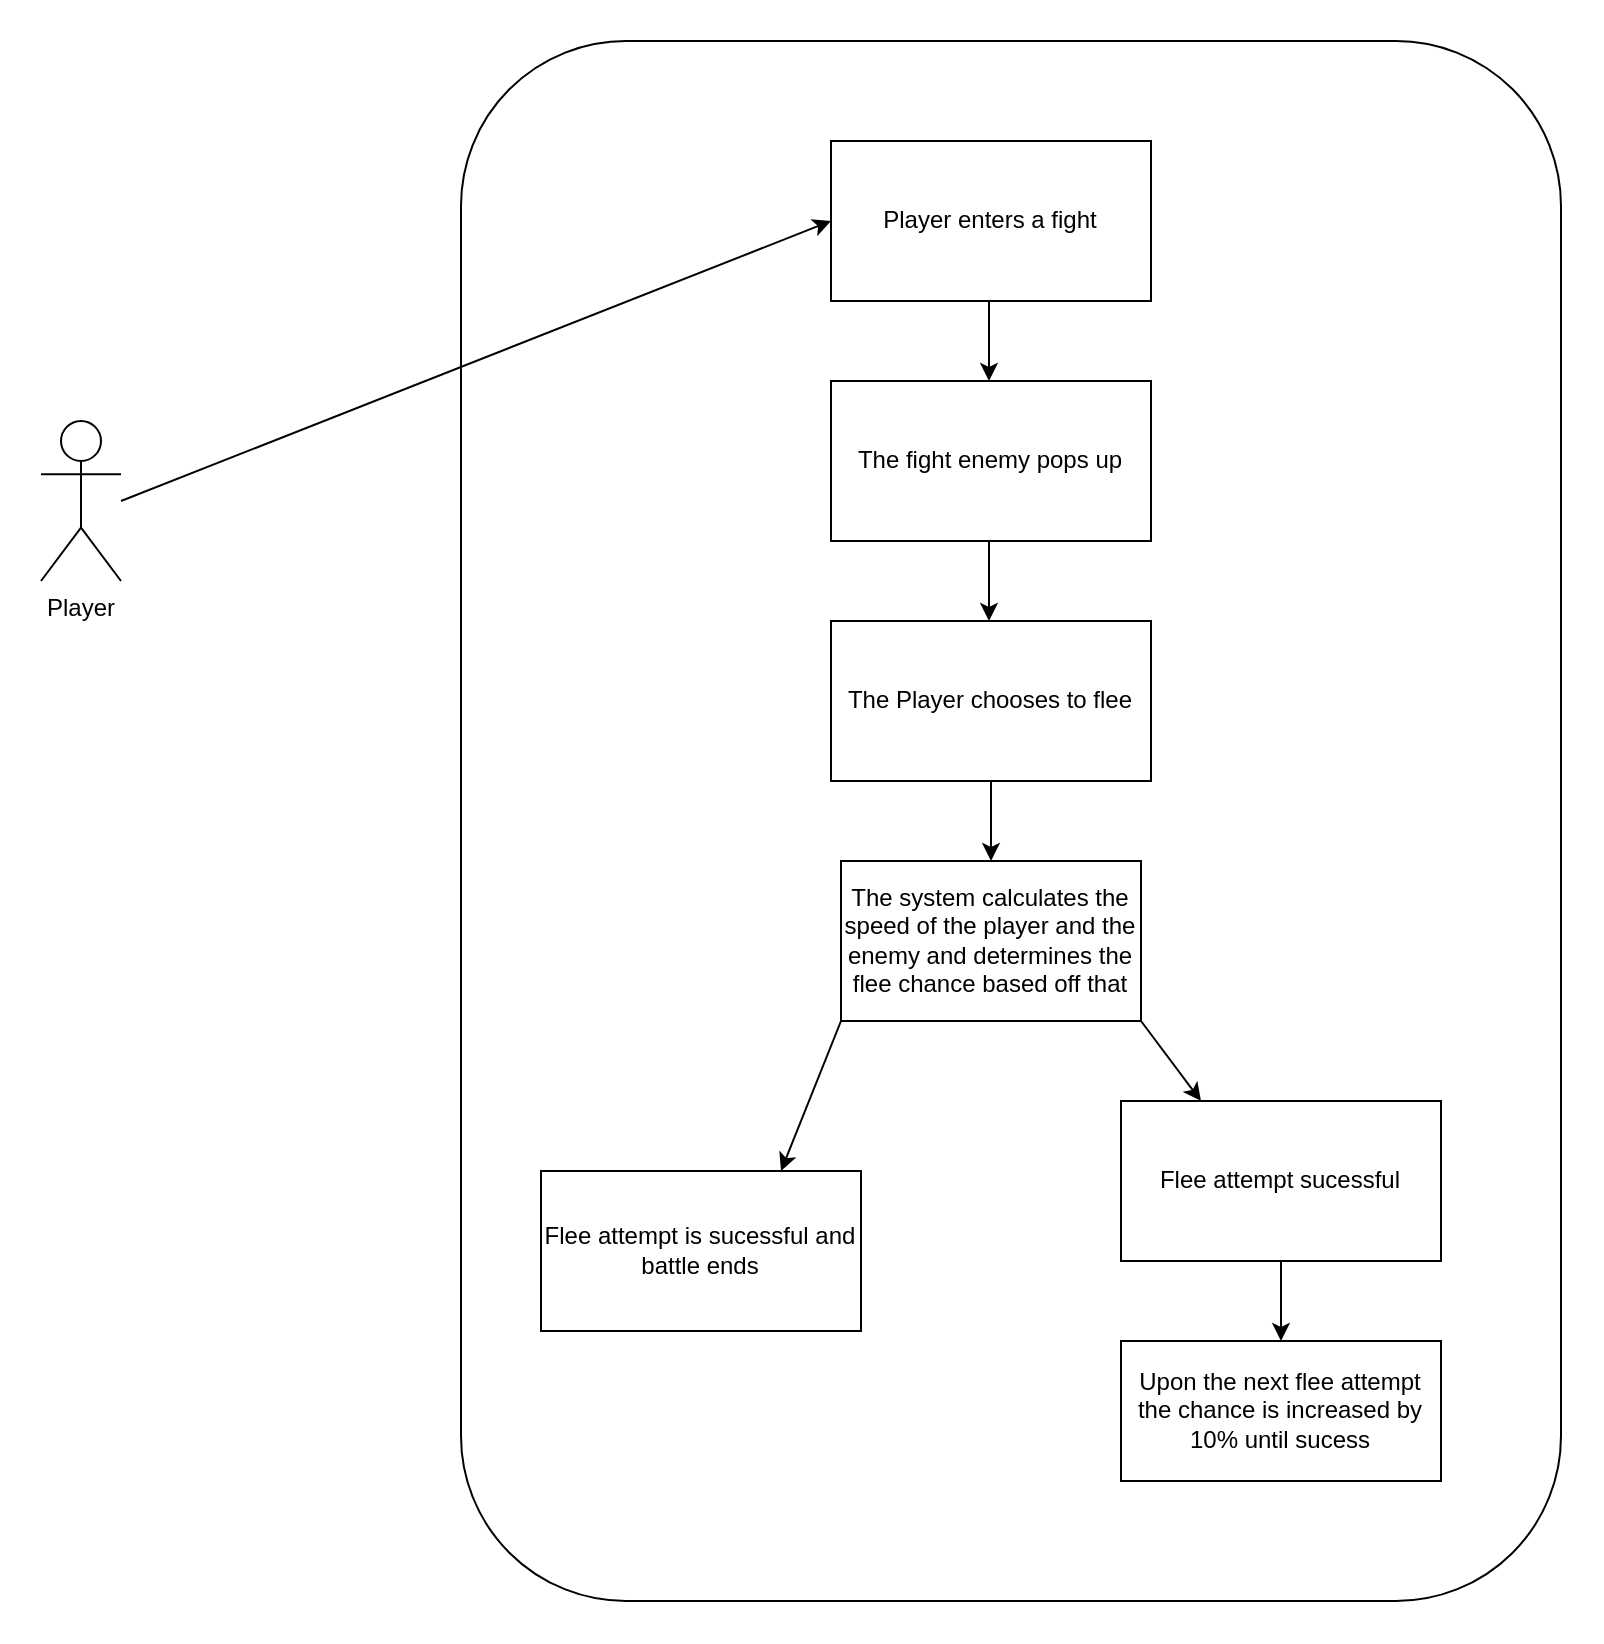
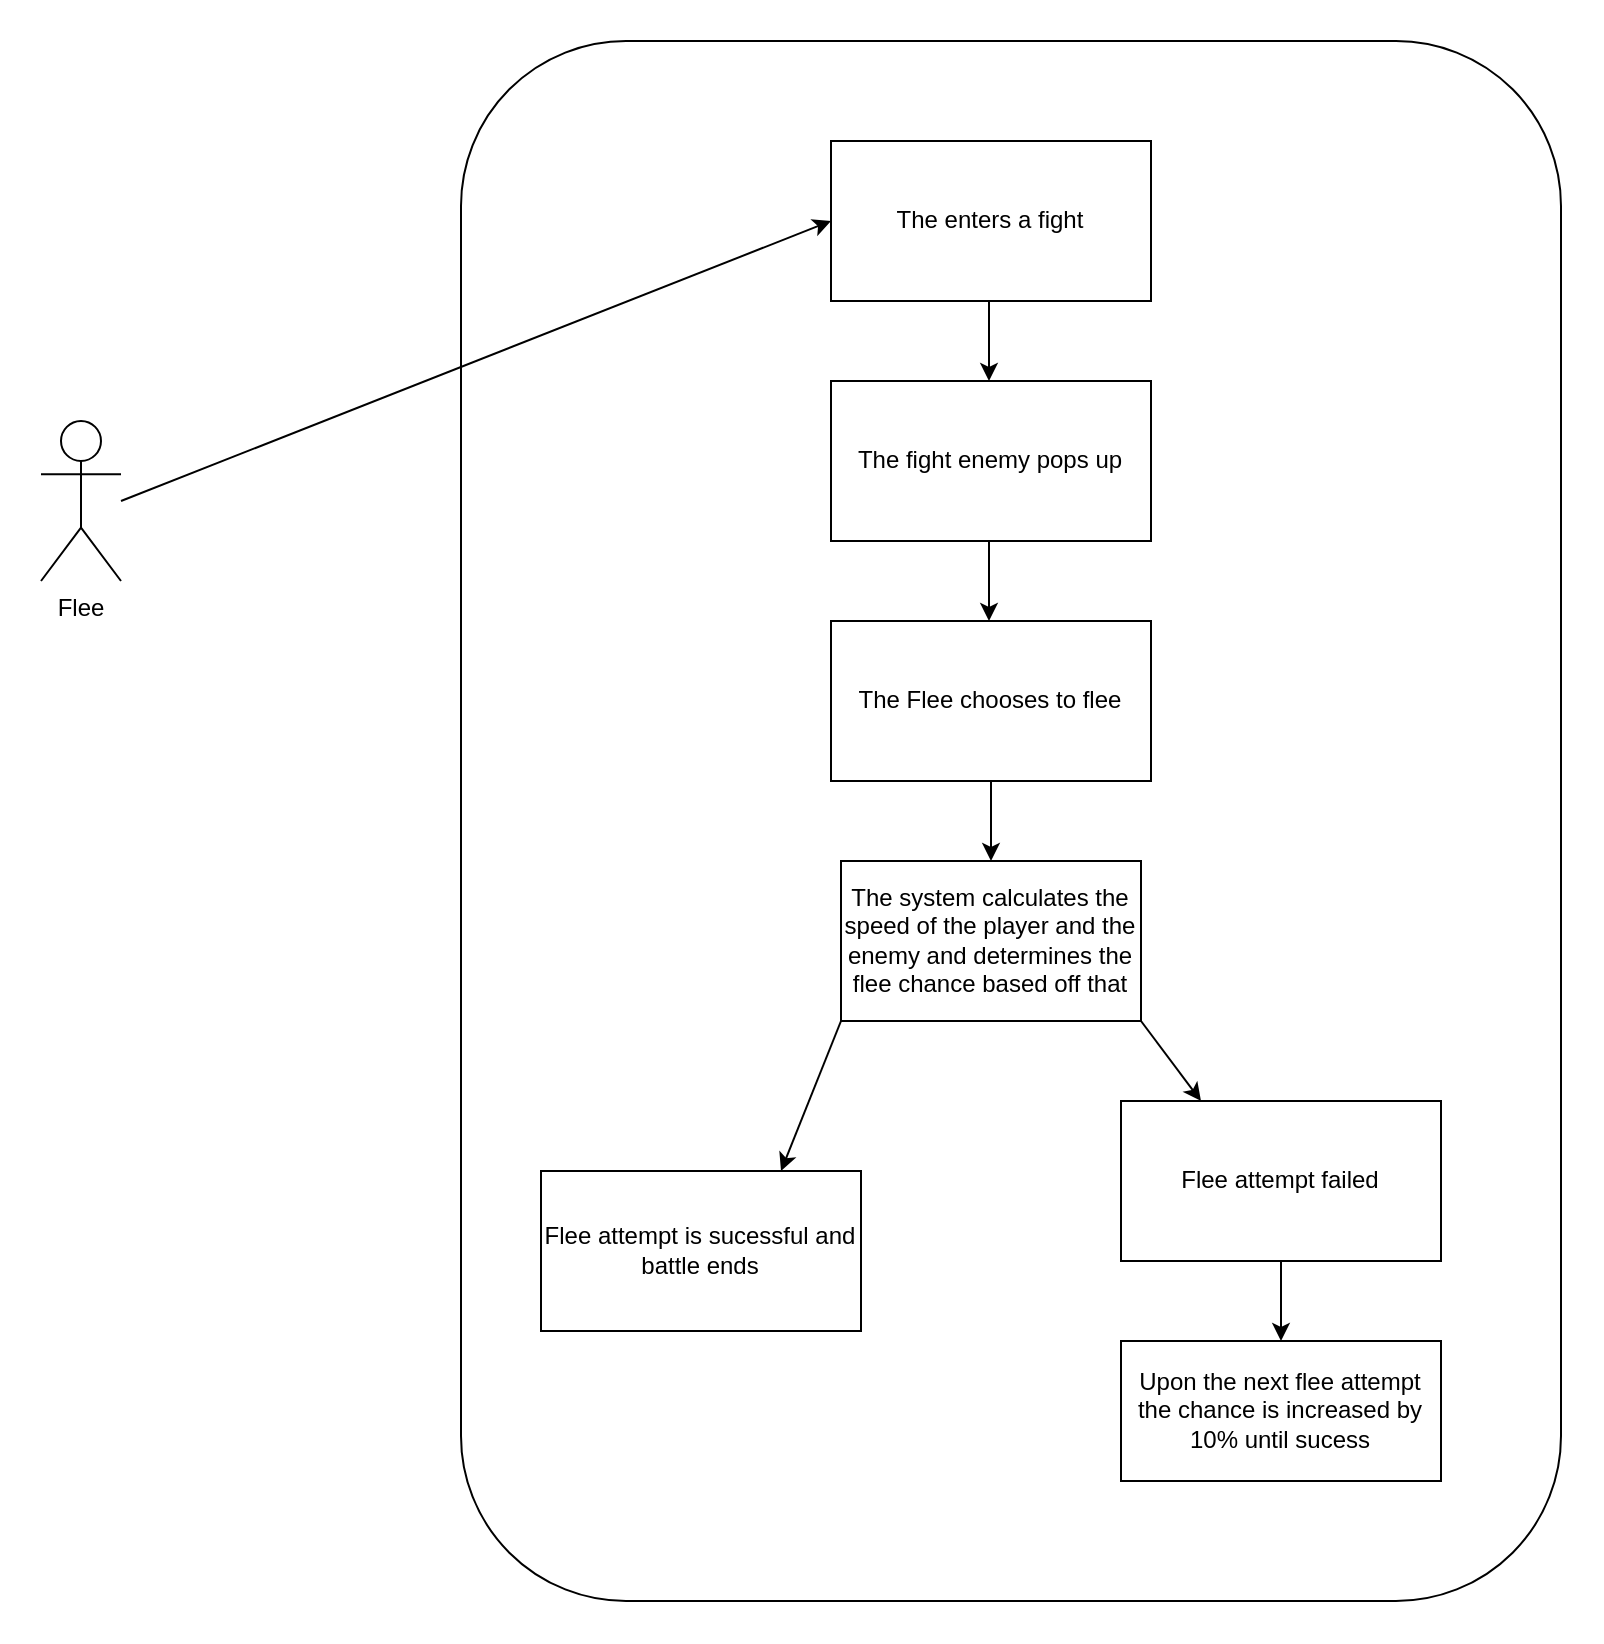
node "Player enters a fight": label "Player enters a fight" -> "The enters a fight"
node "Player": label "Player" -> "Flee"
node "The Player chooses to flee": label "The Player chooses to flee" -> "The Flee chooses to flee"
node "Flee attempt sucessful": label "Flee attempt sucessful" -> "Flee attempt failed"
